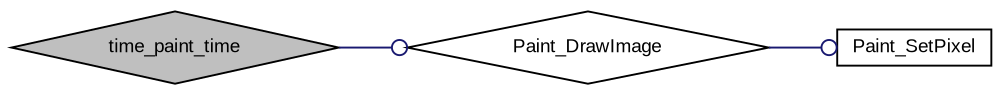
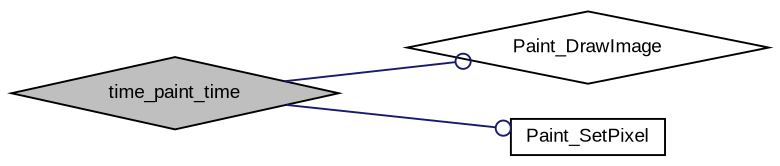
edge "Paint_DrawImage" -> "Paint_SetPixel": now "time_paint_time" -> "Paint_SetPixel"
